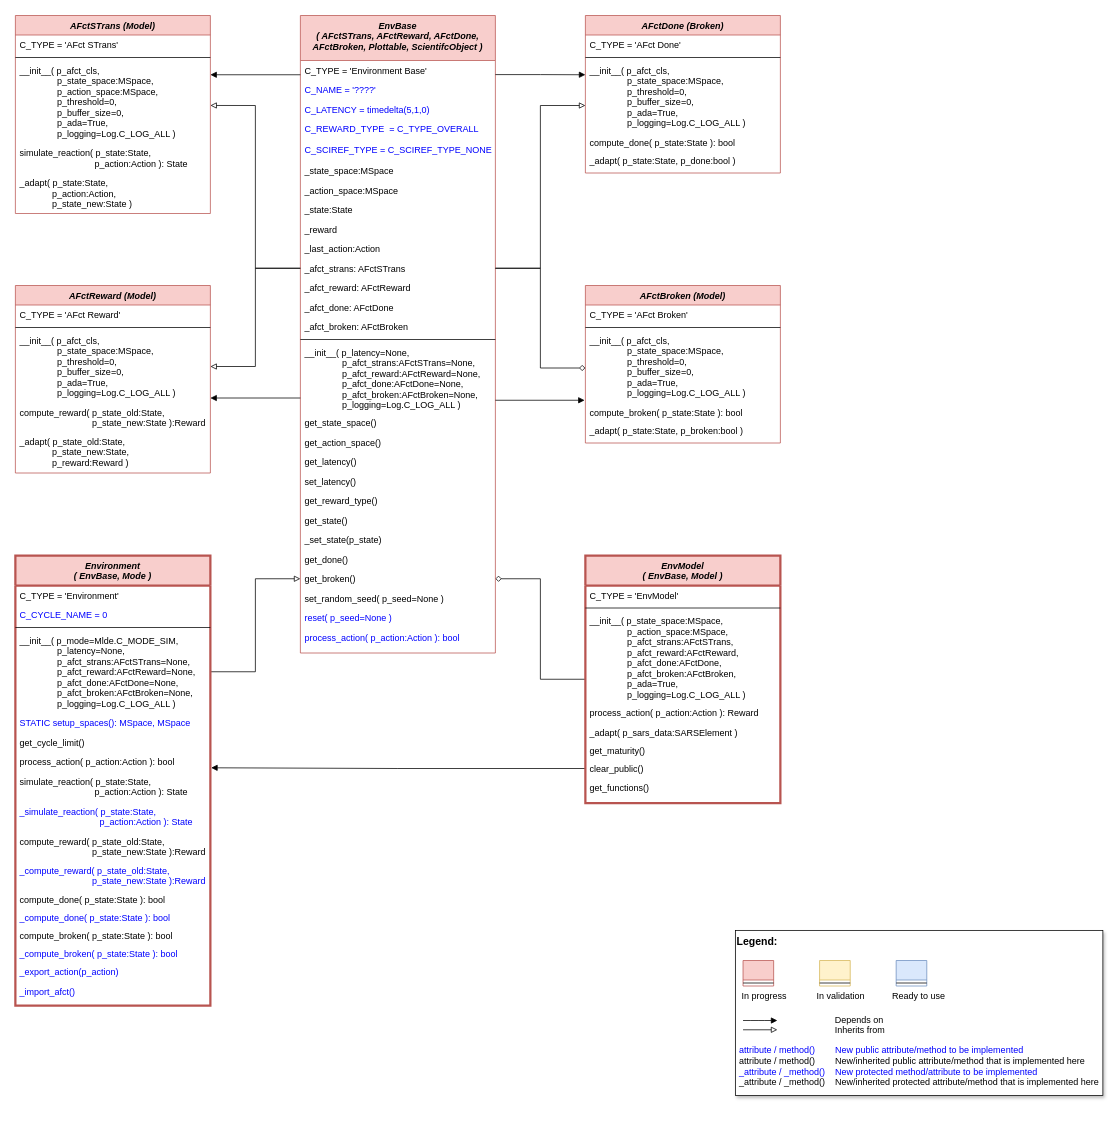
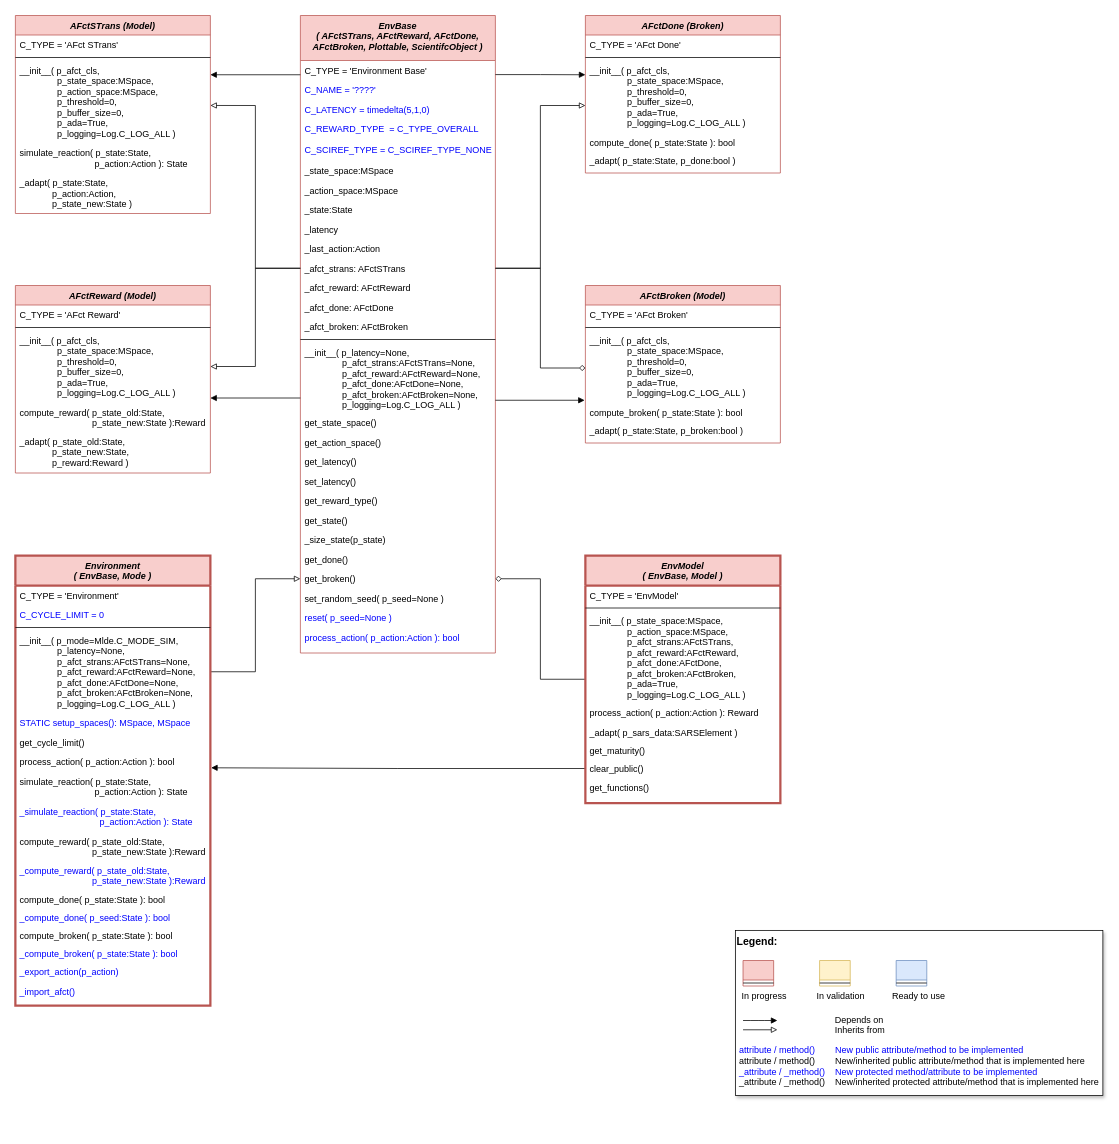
node "_reward": label "_reward" -> "_latency"
node "_set_state(p_state)": label "_set_state(p_state)" -> "_size_state(p_state)"
node "C_CYCLE_NAME = 0": label "C_CYCLE_NAME = 0" -> "C_CYCLE_LIMIT = 0"
node "_compute_done( p_state:State ): bool": label "_compute_done( p_state:State ): bool" -> "_compute_done( p_seed:State ): bool"
